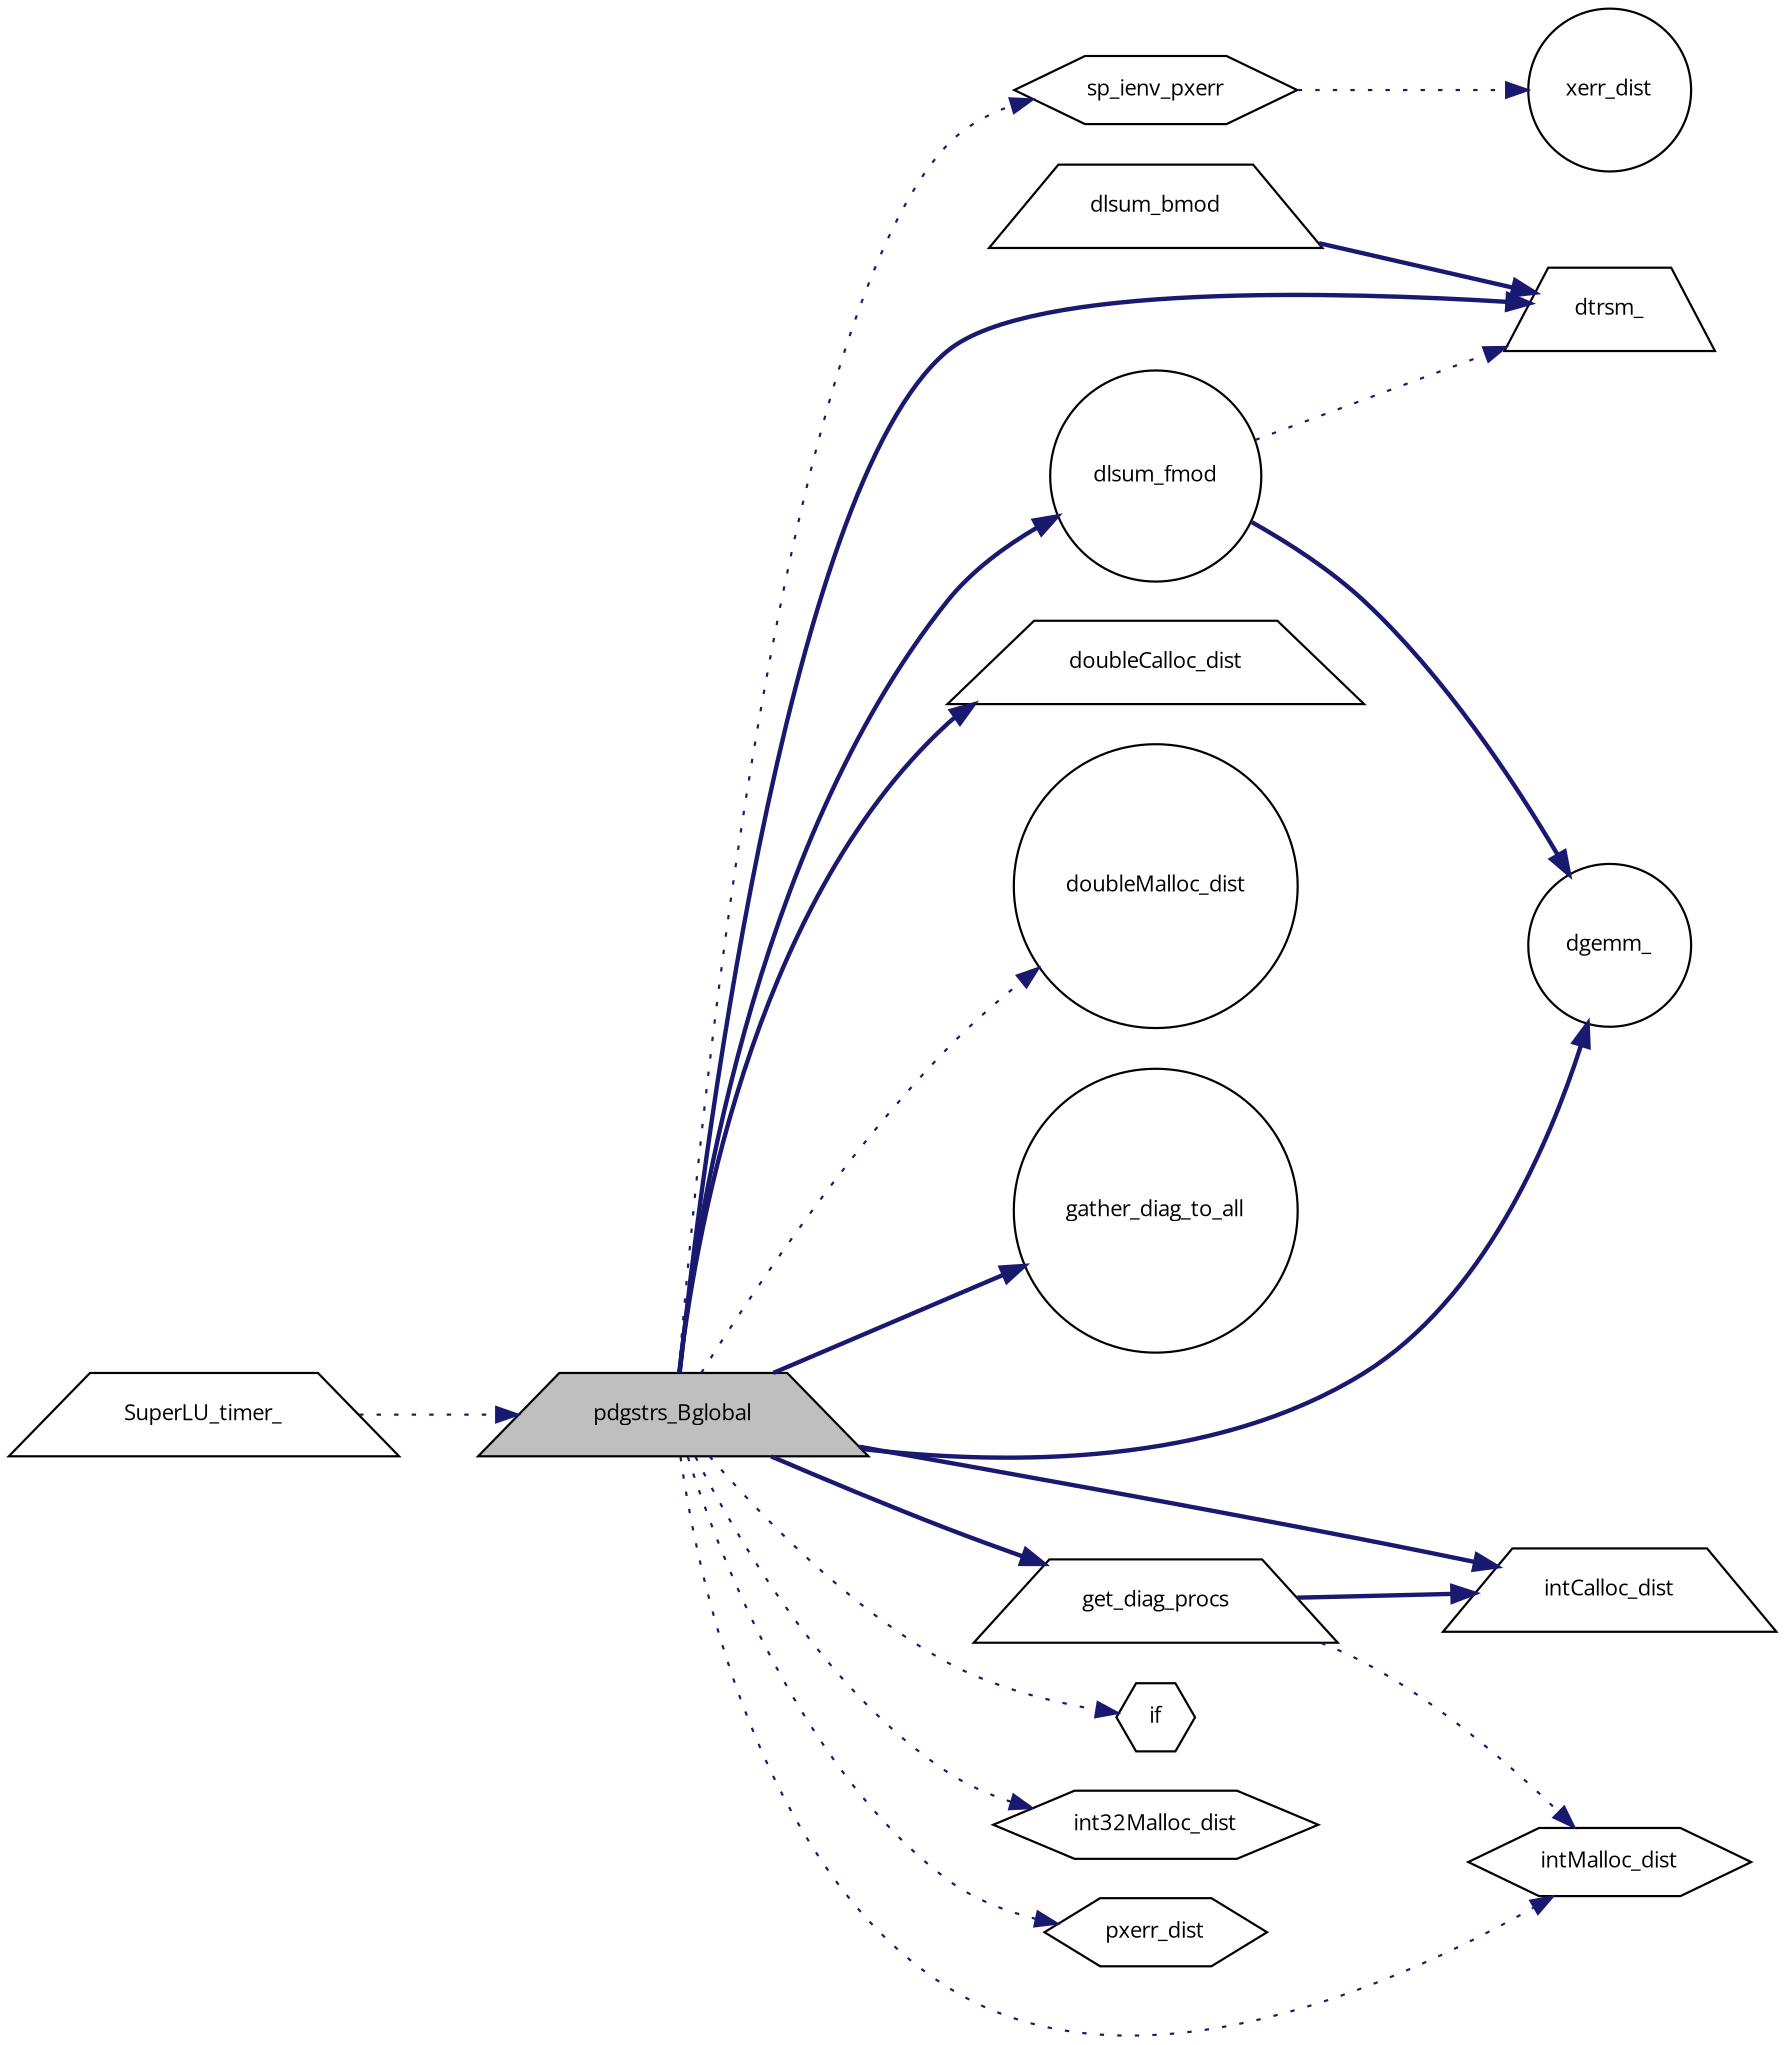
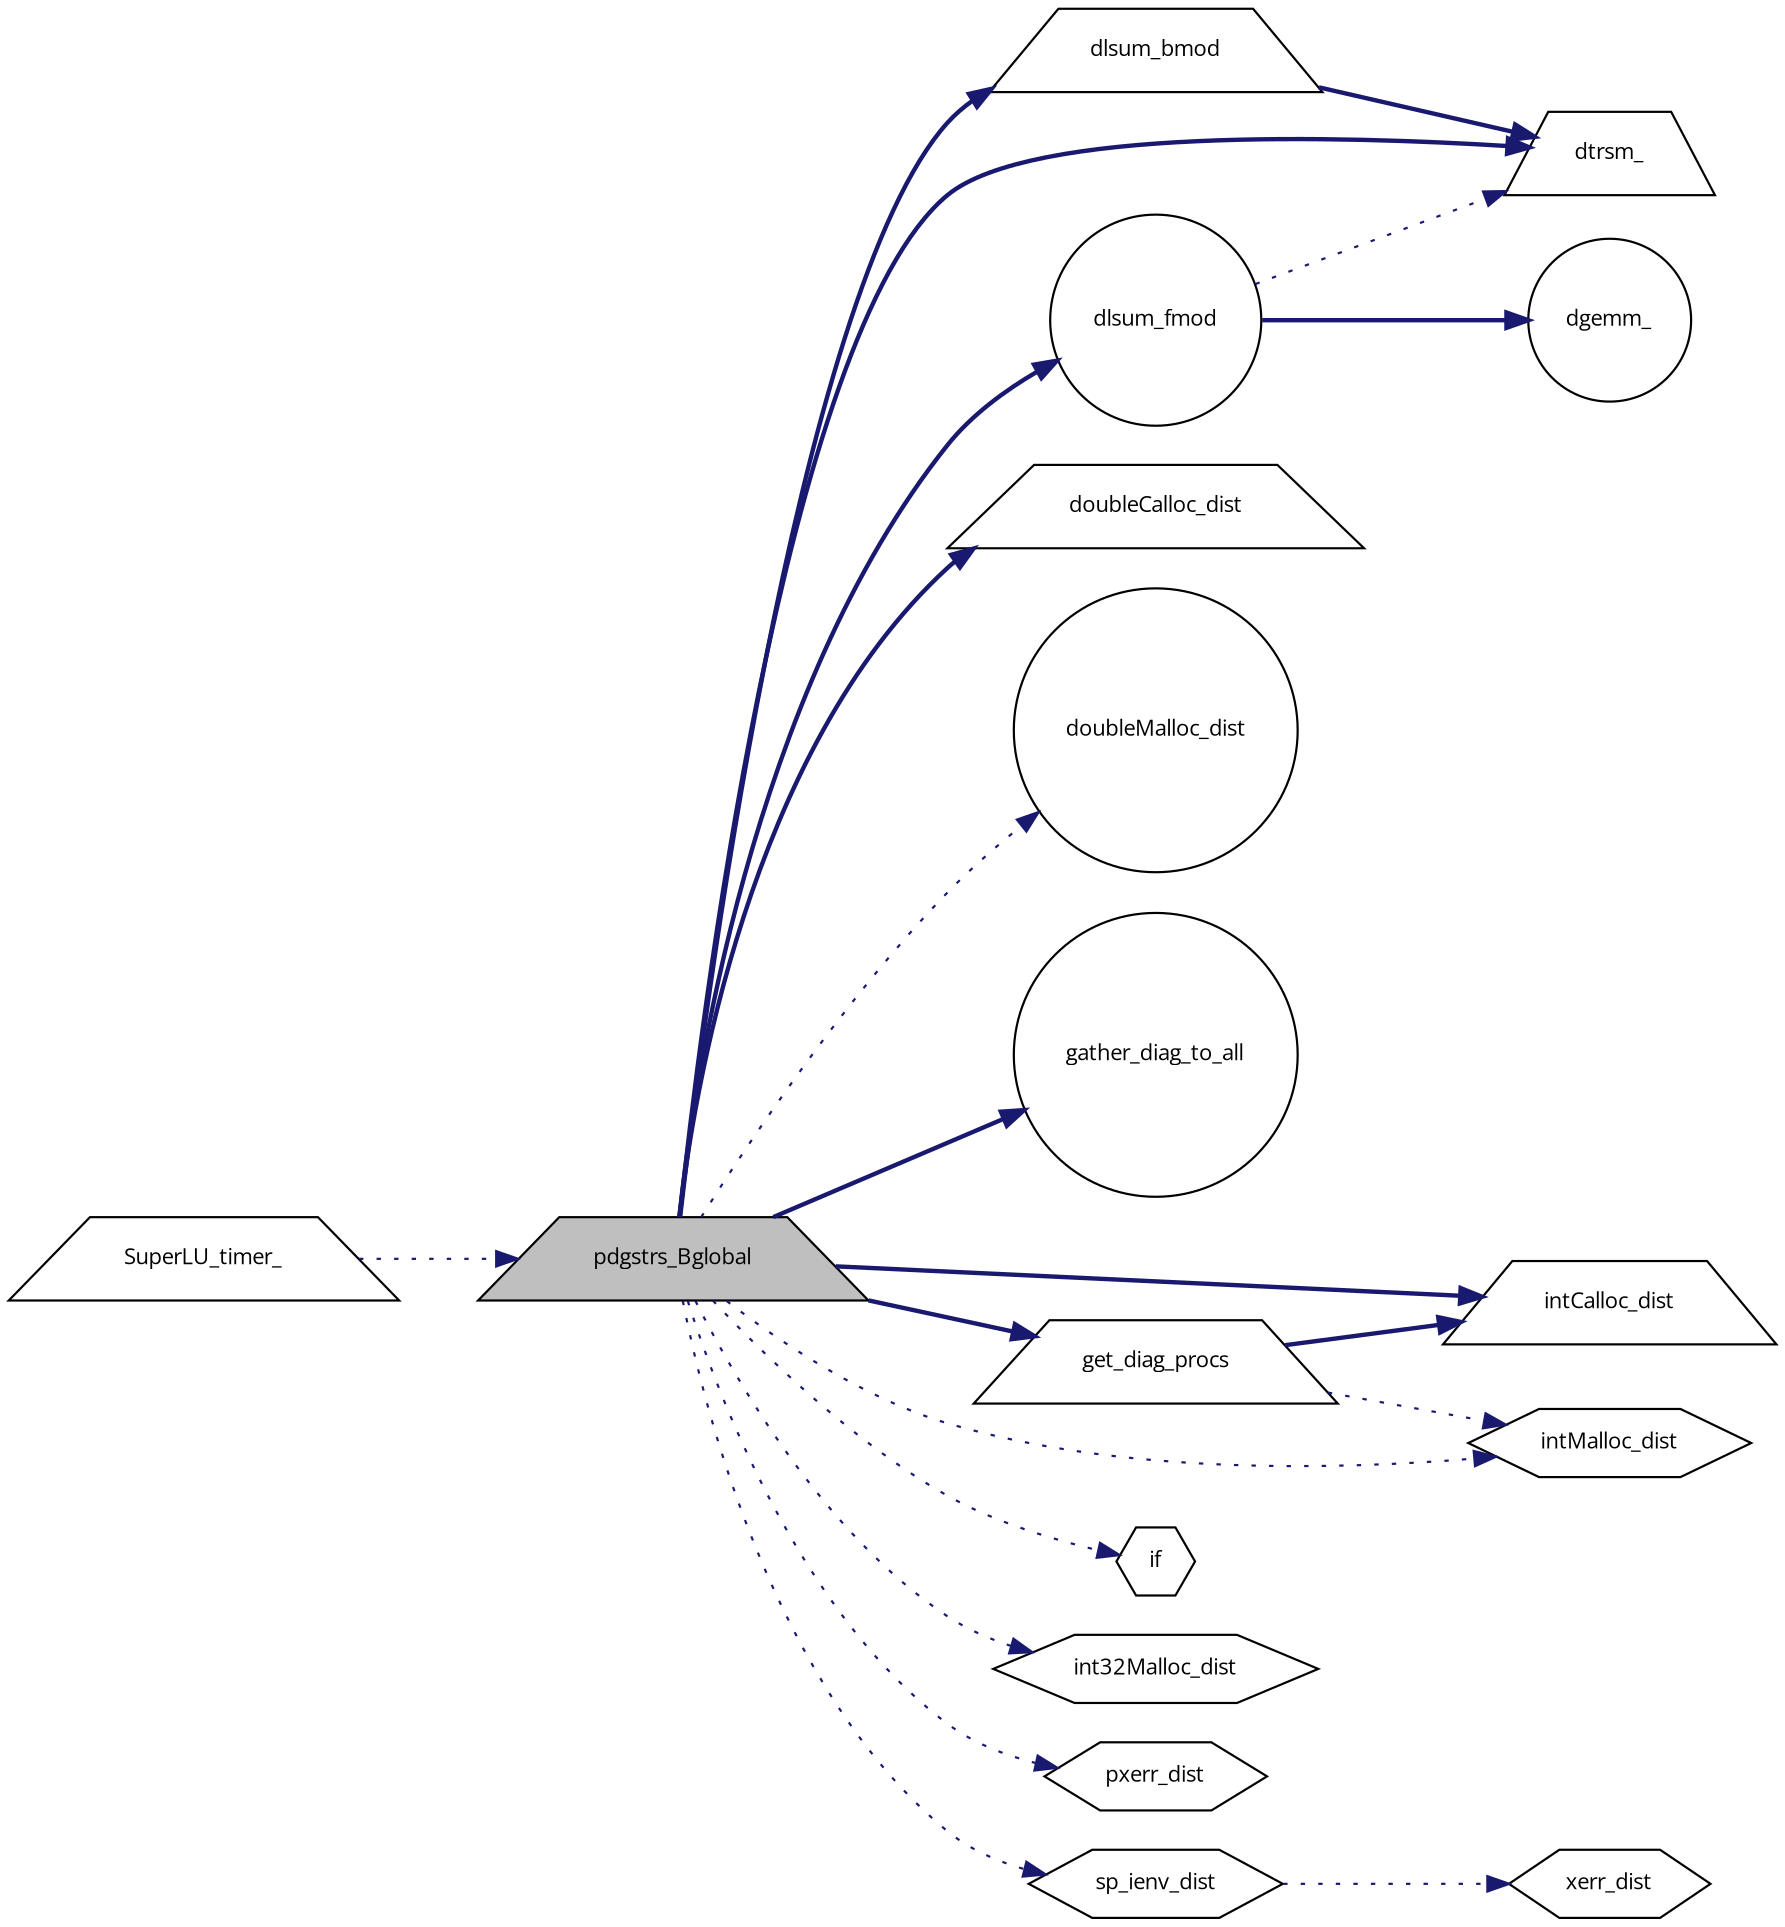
node "sp_ienv_pxerr": label "sp_ienv_pxerr" -> "sp_ienv_dist"
node "xerr_dist": shape circle -> hexagon
edge "pdgstrs_Bglobal" -> "dgemm_": now "pdgstrs_Bglobal" -> "dlsum_bmod"
